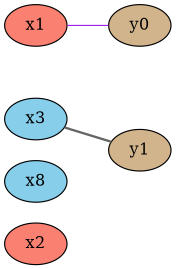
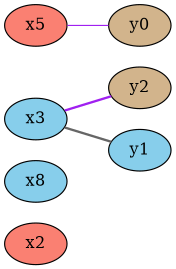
node "x1": label "x1" -> "x5"
node "y2": added
node "y1": fillcolor tan -> skyblue
